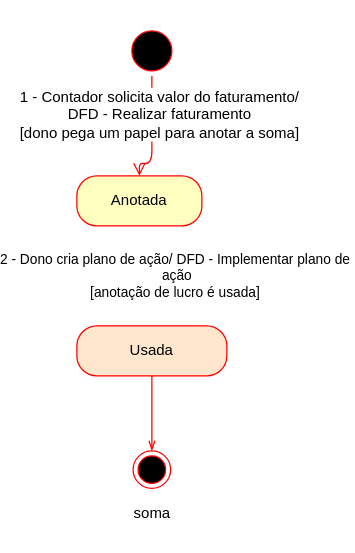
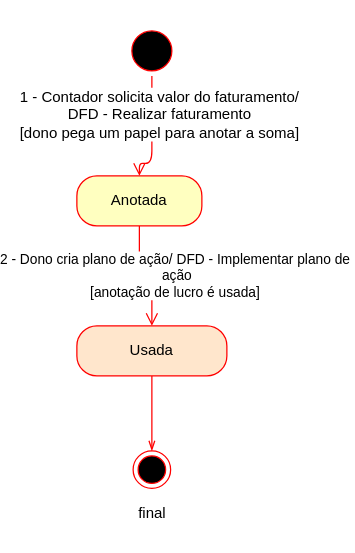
edge "Anotada" -> "Usada": added
node "soma": label "soma" -> "final"
